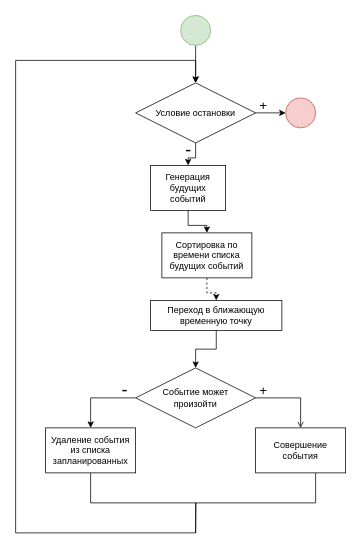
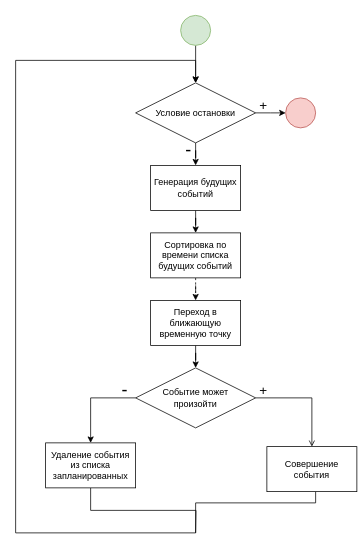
node "Генерация будущих событий": size 75x45 -> 90x45
node "Сортировка по времени списка будущих событий": moved (207, 255) -> (195, 255)
node "Переход в ближающую временную точку": size 131x30 -> 90x45
node "Удаление события из списка запланированных": moved (90, 450) -> (90, 465)
node "Совершение события": moved (300, 450) -> (312, 469)
